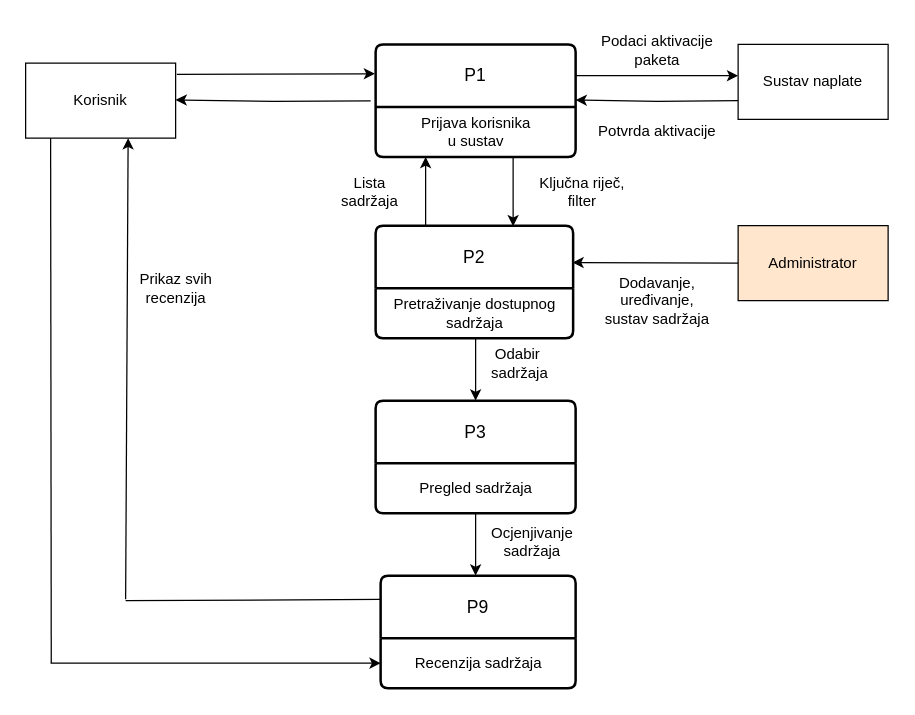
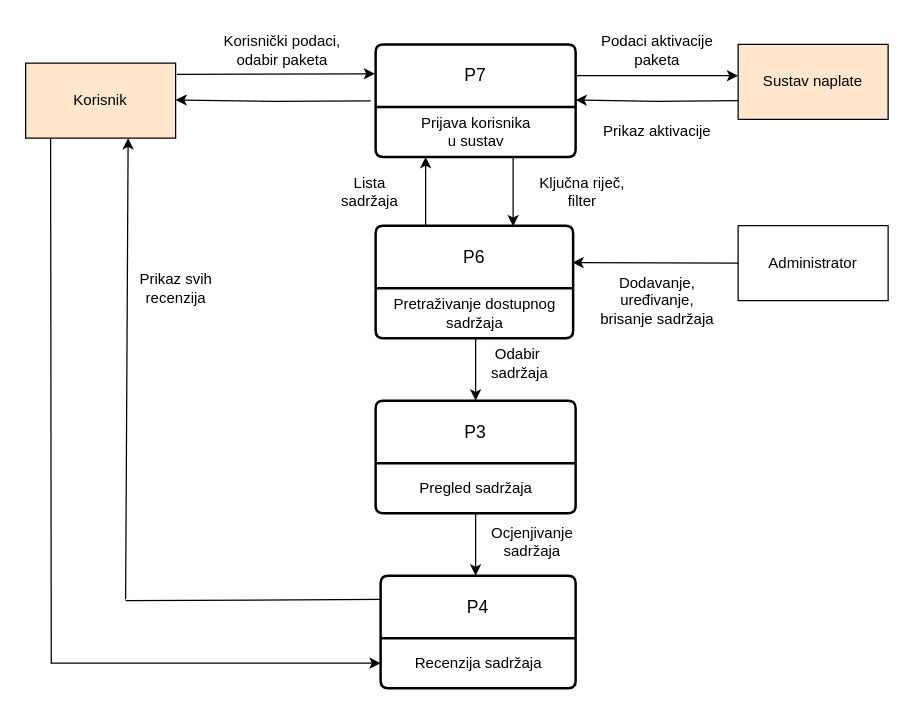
node "Korisnički podaci, odabir paketa": added
node "P1": label "P1" -> "P7"
node "Sustav naplate": fillcolor #ffffff -> #ffe6cc
node "Korisnik": fillcolor #ffffff -> #ffe6cc
node "Potvrda aktivacije": label "Potvrda aktivacije" -> "Prikaz aktivacije"
node "P2": label "P2" -> "P6"
node "Administrator": fillcolor #ffe6cc -> #ffffff
node "Dodavanje, uređivanje, sustav sadržaja": label "Dodavanje, uređivanje, sustav sadržaja" -> "Dodavanje, uređivanje, brisanje sadržaja"
node "P9": label "P9" -> "P4"
